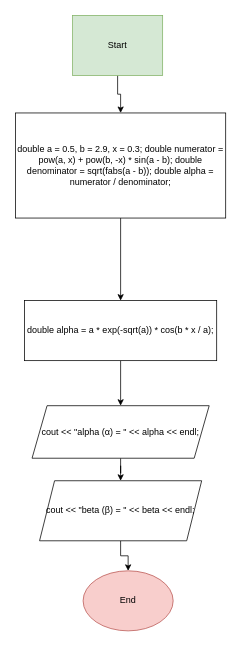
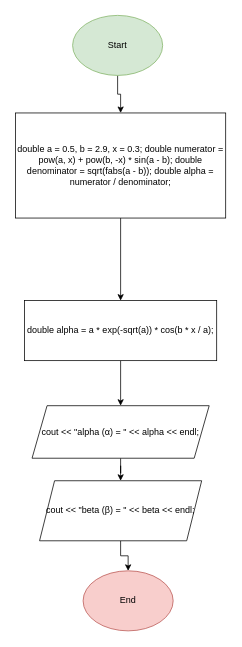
node "Start": shape rectangle -> ellipse
